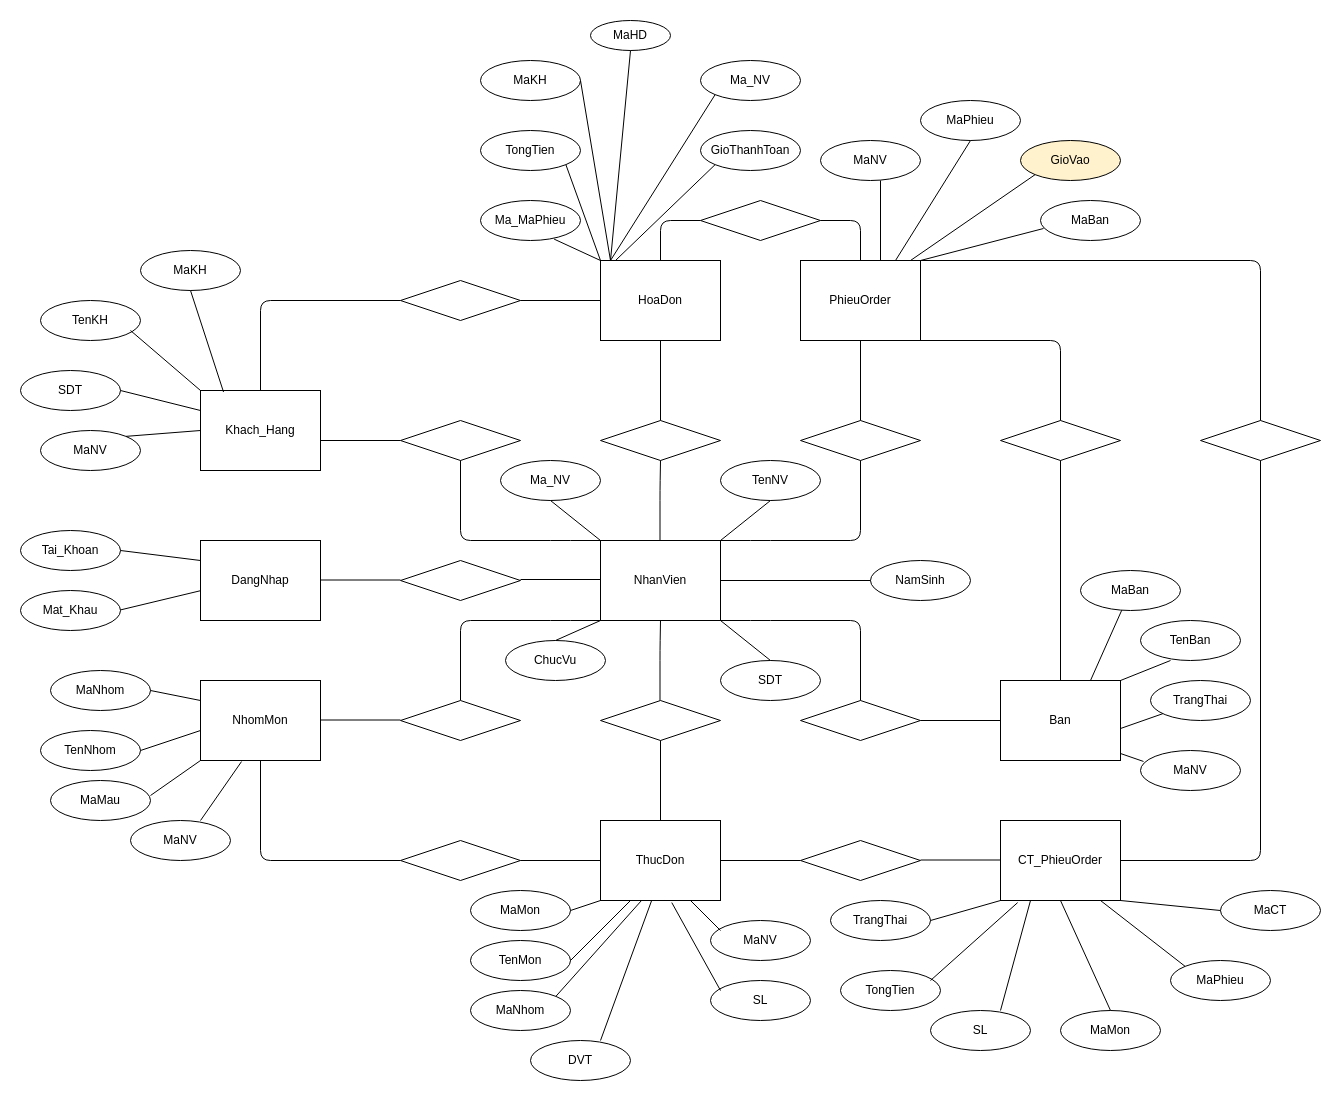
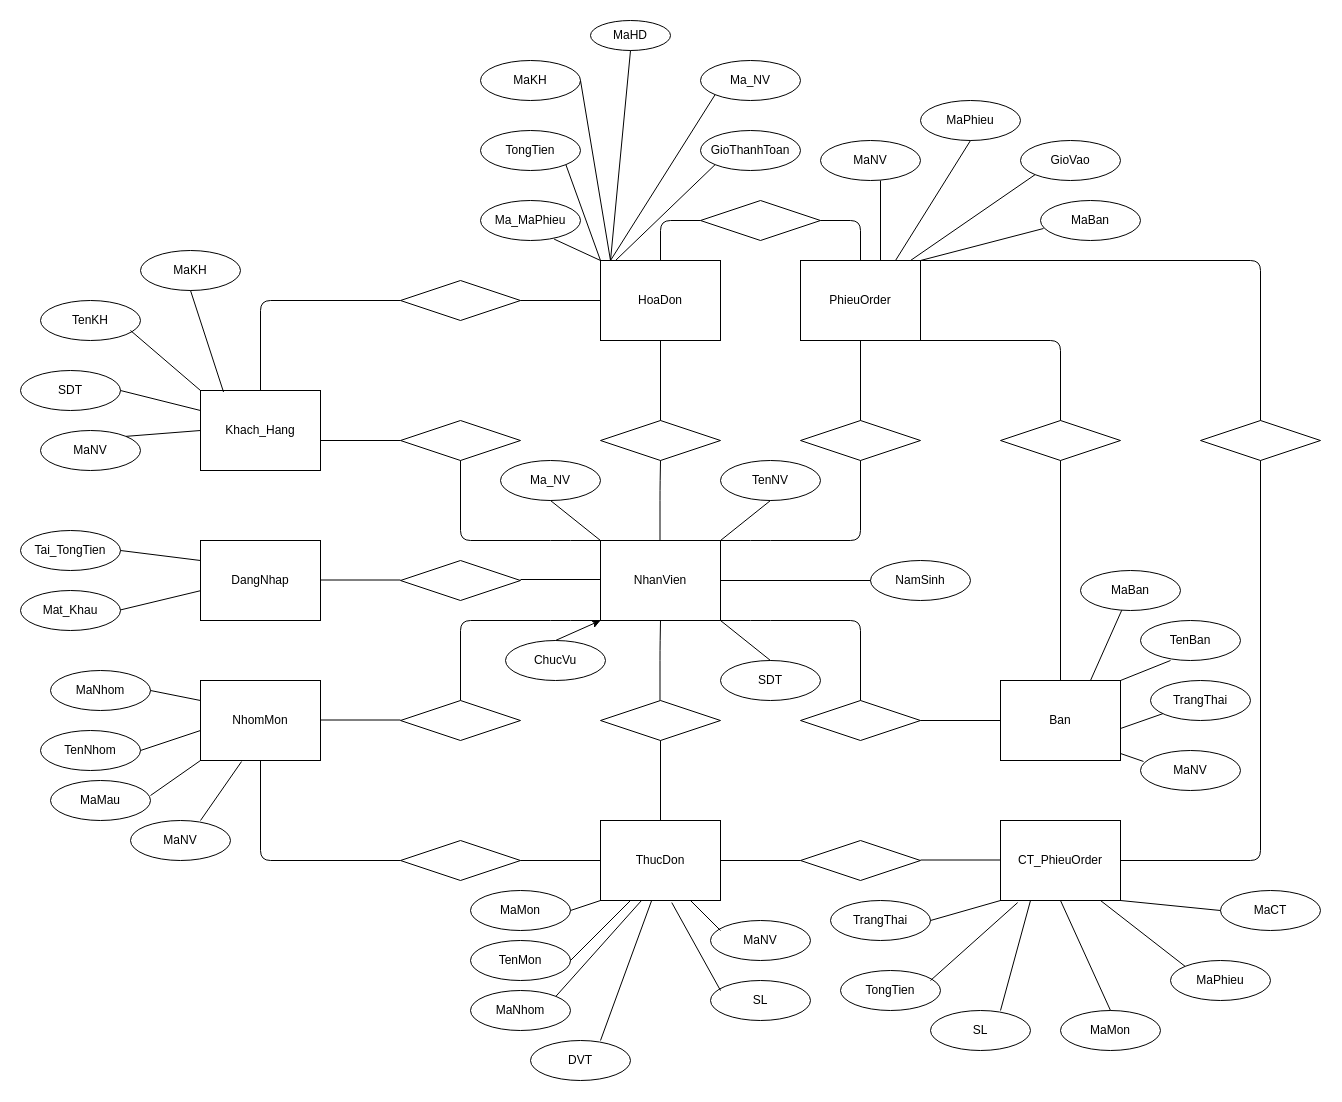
node "GioVao": fillcolor #fff2cc -> #ffffff
node "Tai_Khoan": label "Tai_Khoan" -> "Tai_TongTien"
edge "NhanVien" -- "ChucVu": arrowhead none -> classic
